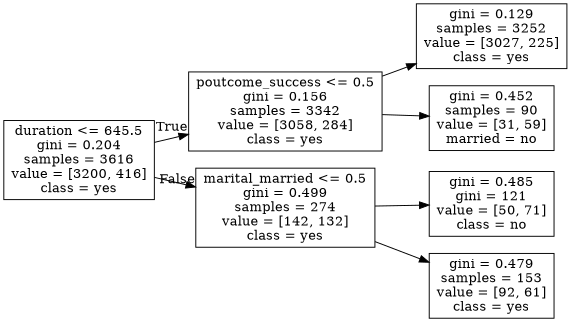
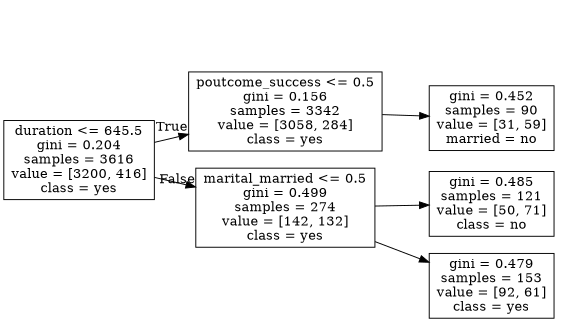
node "gini = 0.129 samples = 3252 value = [3027, 225] class = yes": removed
node "gini = 0.485 gini = 121 value = [50, 71] class = no": label "gini = 0.485 gini = 121 value = [50, 71] class = no" -> "gini = 0.485 samples = 121 value = [50, 71] class = no"
